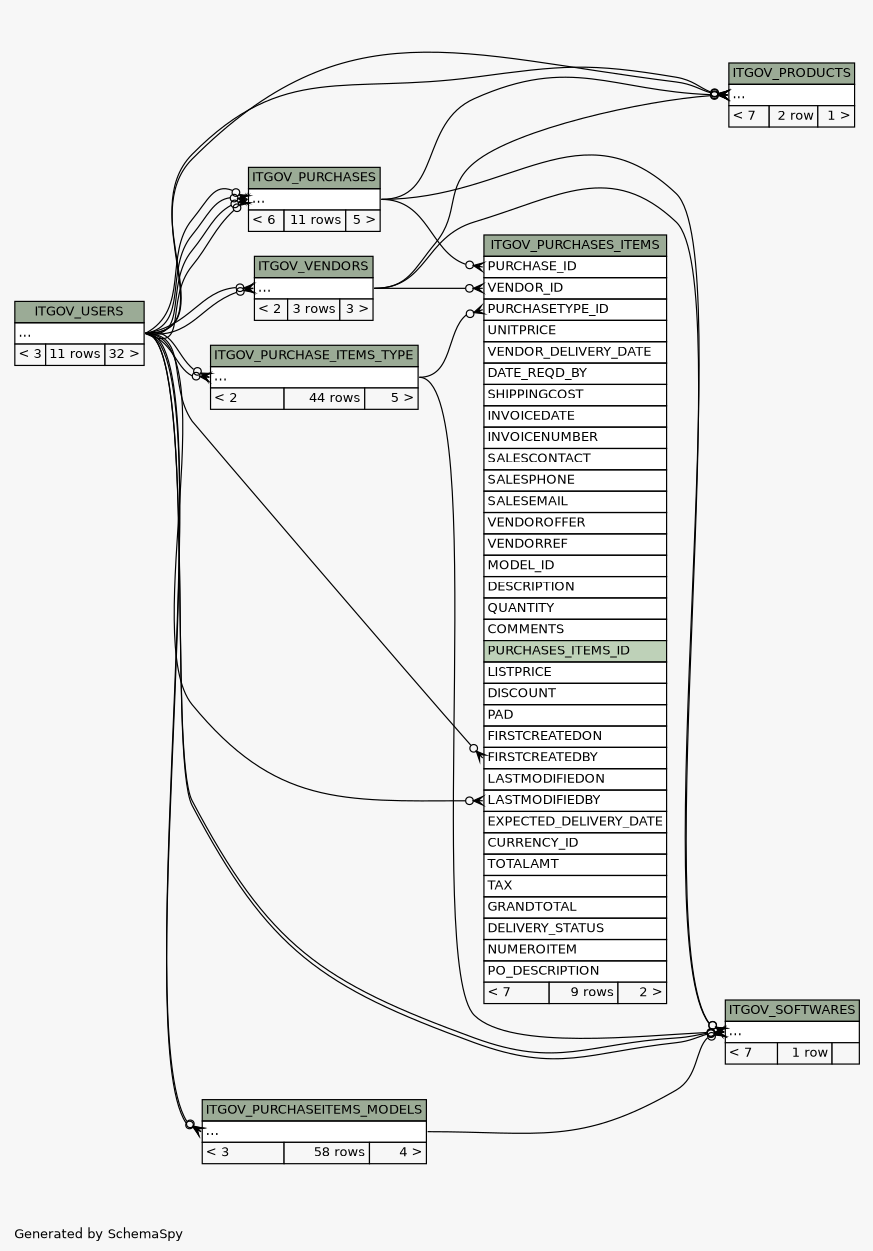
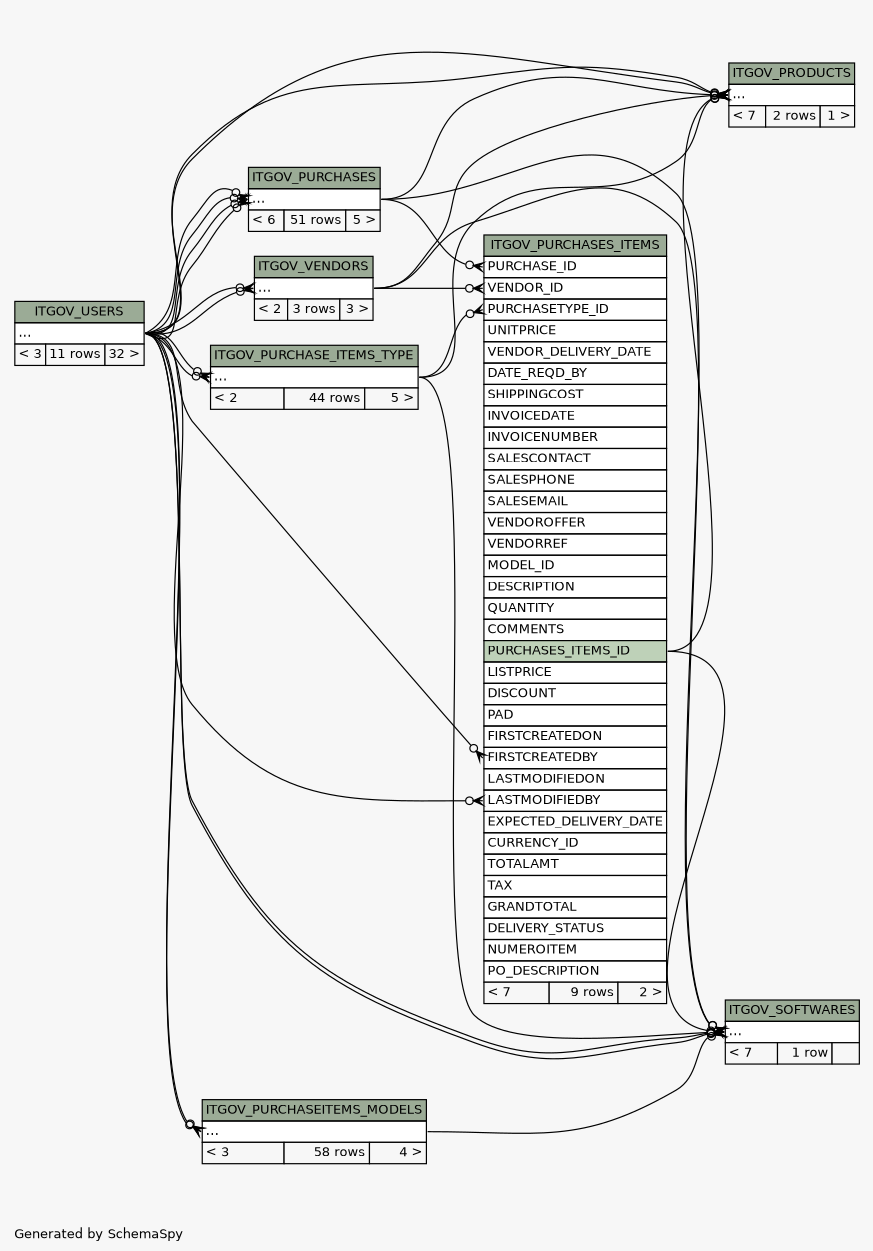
node "ITGOV_PRODUCTS": text "2 row" -> "2 rows"
edge "ITGOV_PURCHASE_ITEMS_TYPE" -> "ITGOV_PRODUCTS": added
node "ITGOV_PURCHASES": text "11 rows" -> "51 rows"
edge "ITGOV_PURCHASES_ITEMS" -> "ITGOV_PRODUCTS": added
edge "ITGOV_PURCHASES_ITEMS" -> "ITGOV_SOFTWARES": added
